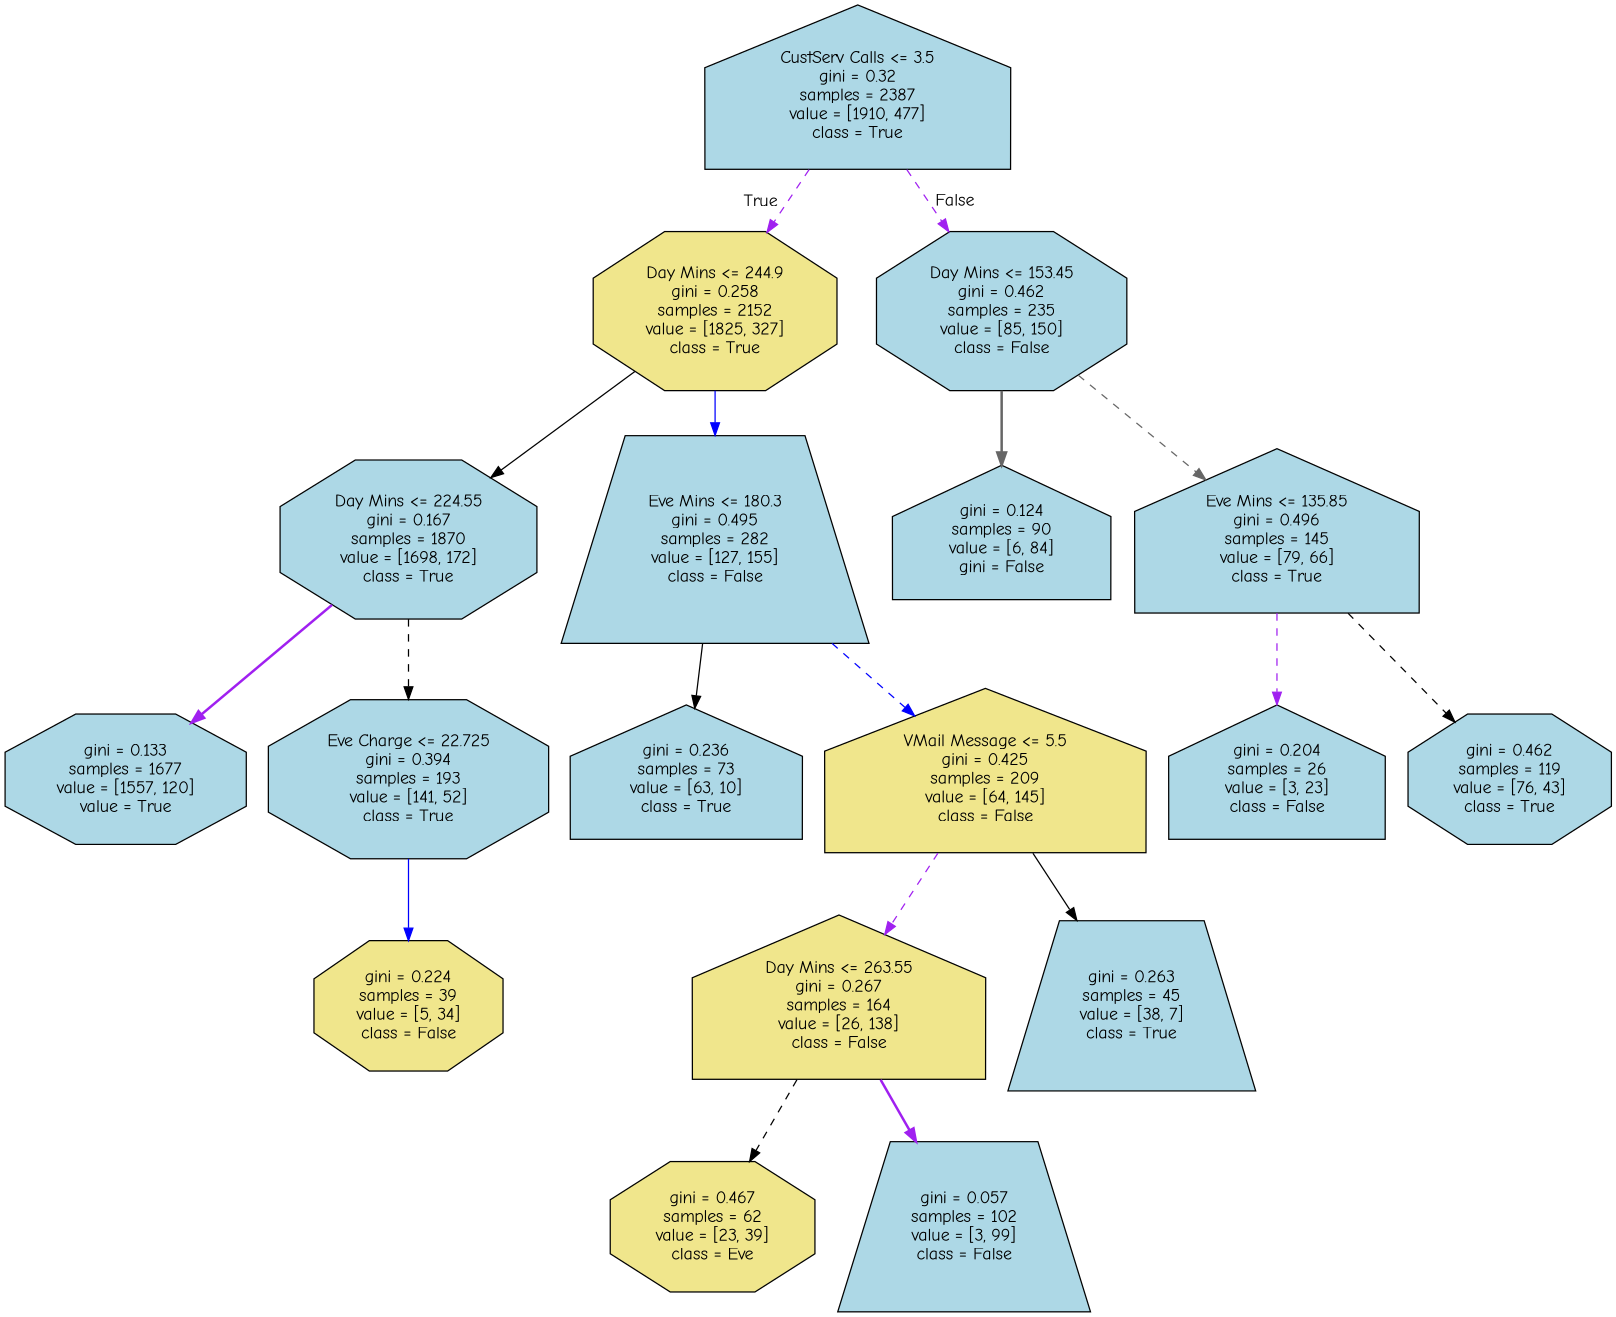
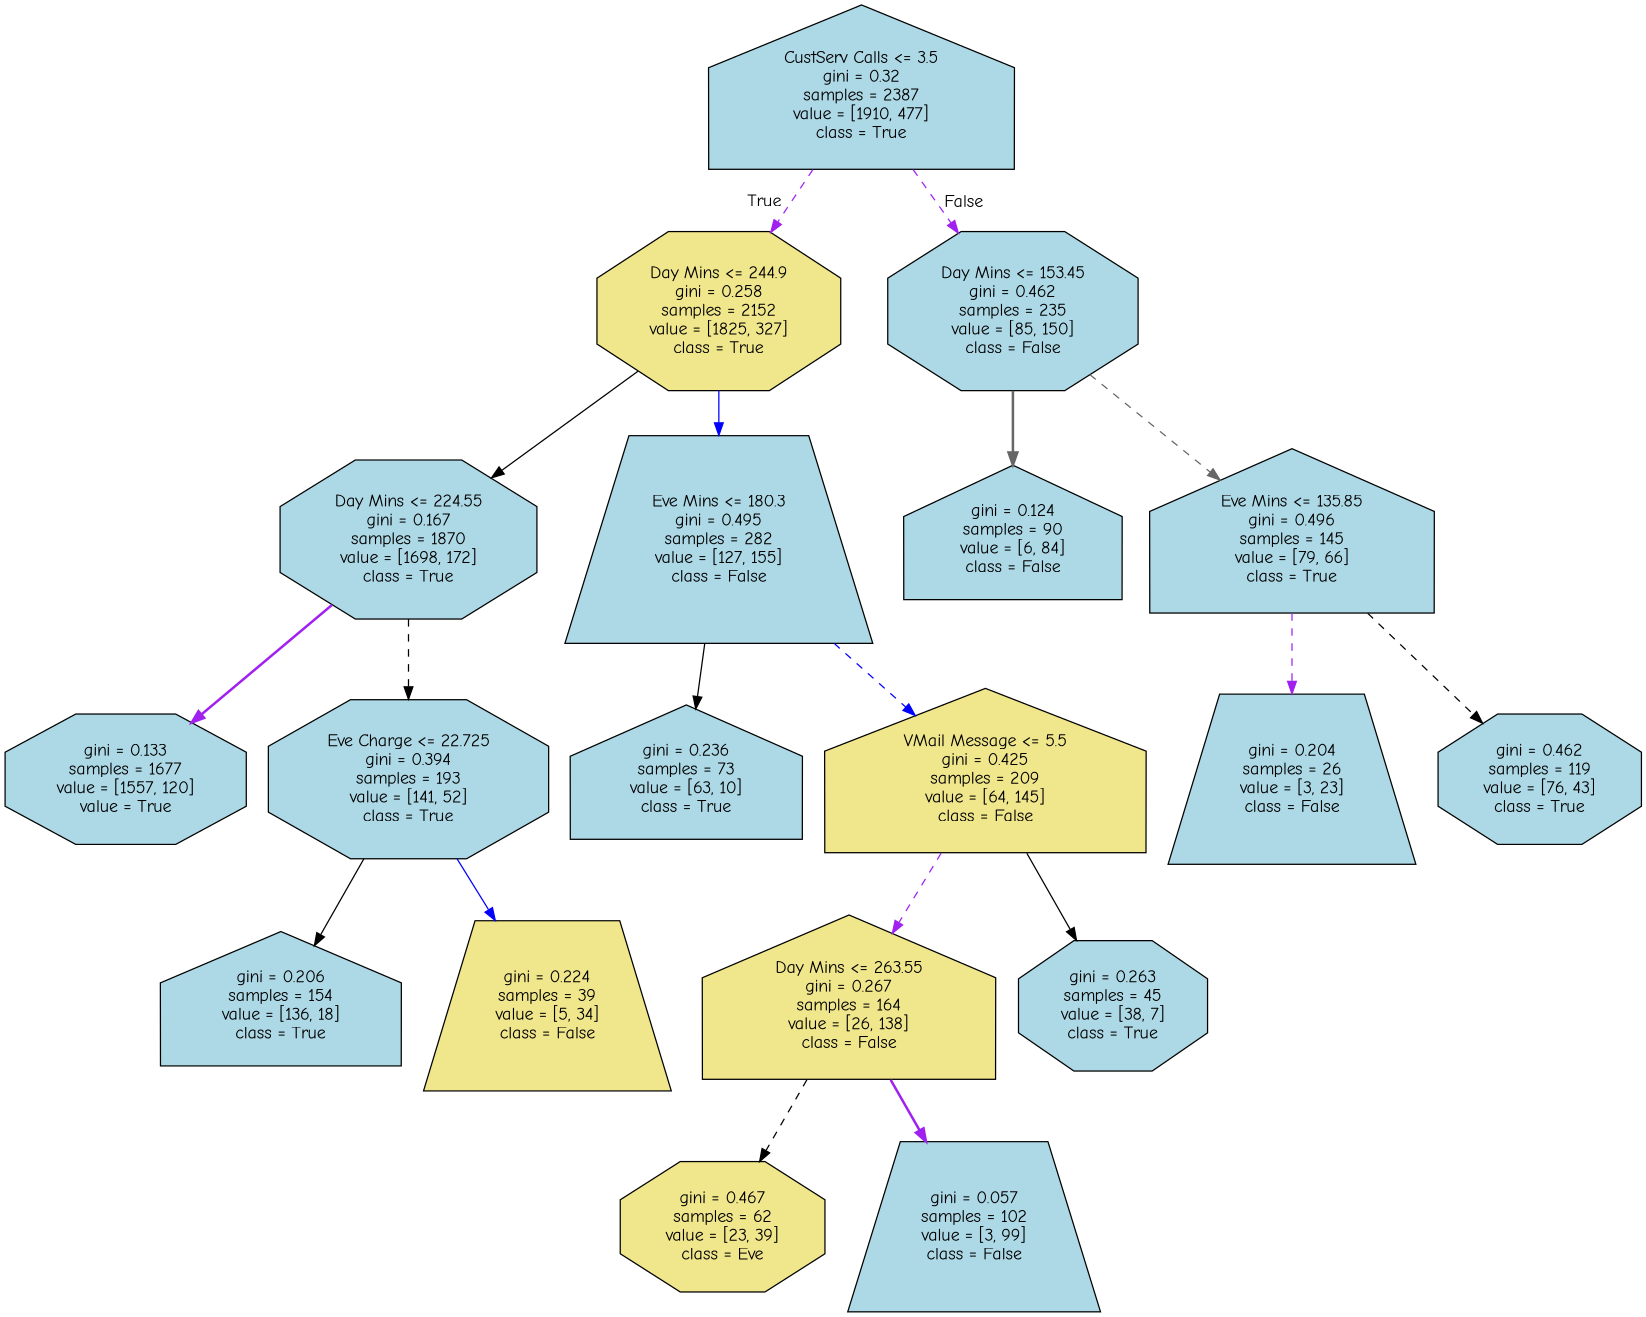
node "gini = 0.124 samples = 90 value = [6, 84] gini = False": label "gini = 0.124 samples = 90 value = [6, 84] gini = False" -> "gini = 0.124 samples = 90 value = [6, 84] class = False"
node "gini = 0.204 samples = 26 value = [3, 23] class = False": shape house -> trapezium
node "gini = 0.206 samples = 154 value = [136, 18] class = True": added
node "gini = 0.224 samples = 39 value = [5, 34] class = False": shape octagon -> trapezium
node "gini = 0.263 samples = 45 value = [38, 7] class = True": shape trapezium -> octagon
